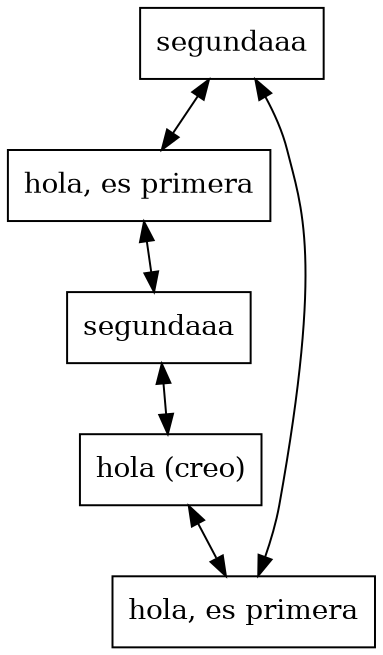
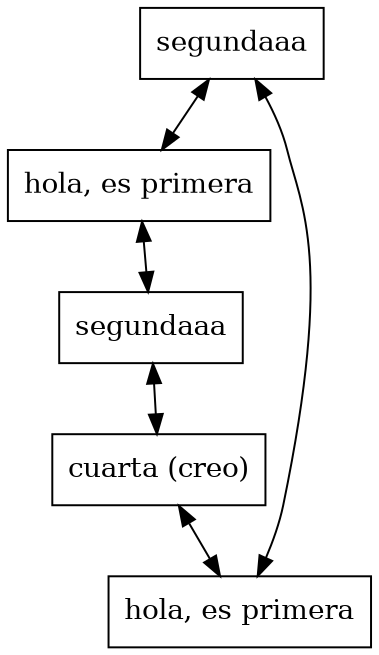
node "hola (creo)": label "hola (creo)" -> "cuarta (creo)"
